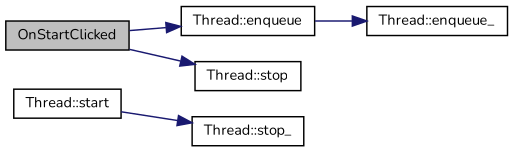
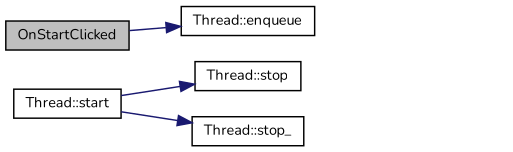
node "Thread::enqueue_": removed
edge "OnStartClicked" -> "Thread::stop": now "Thread::start" -> "Thread::stop"
